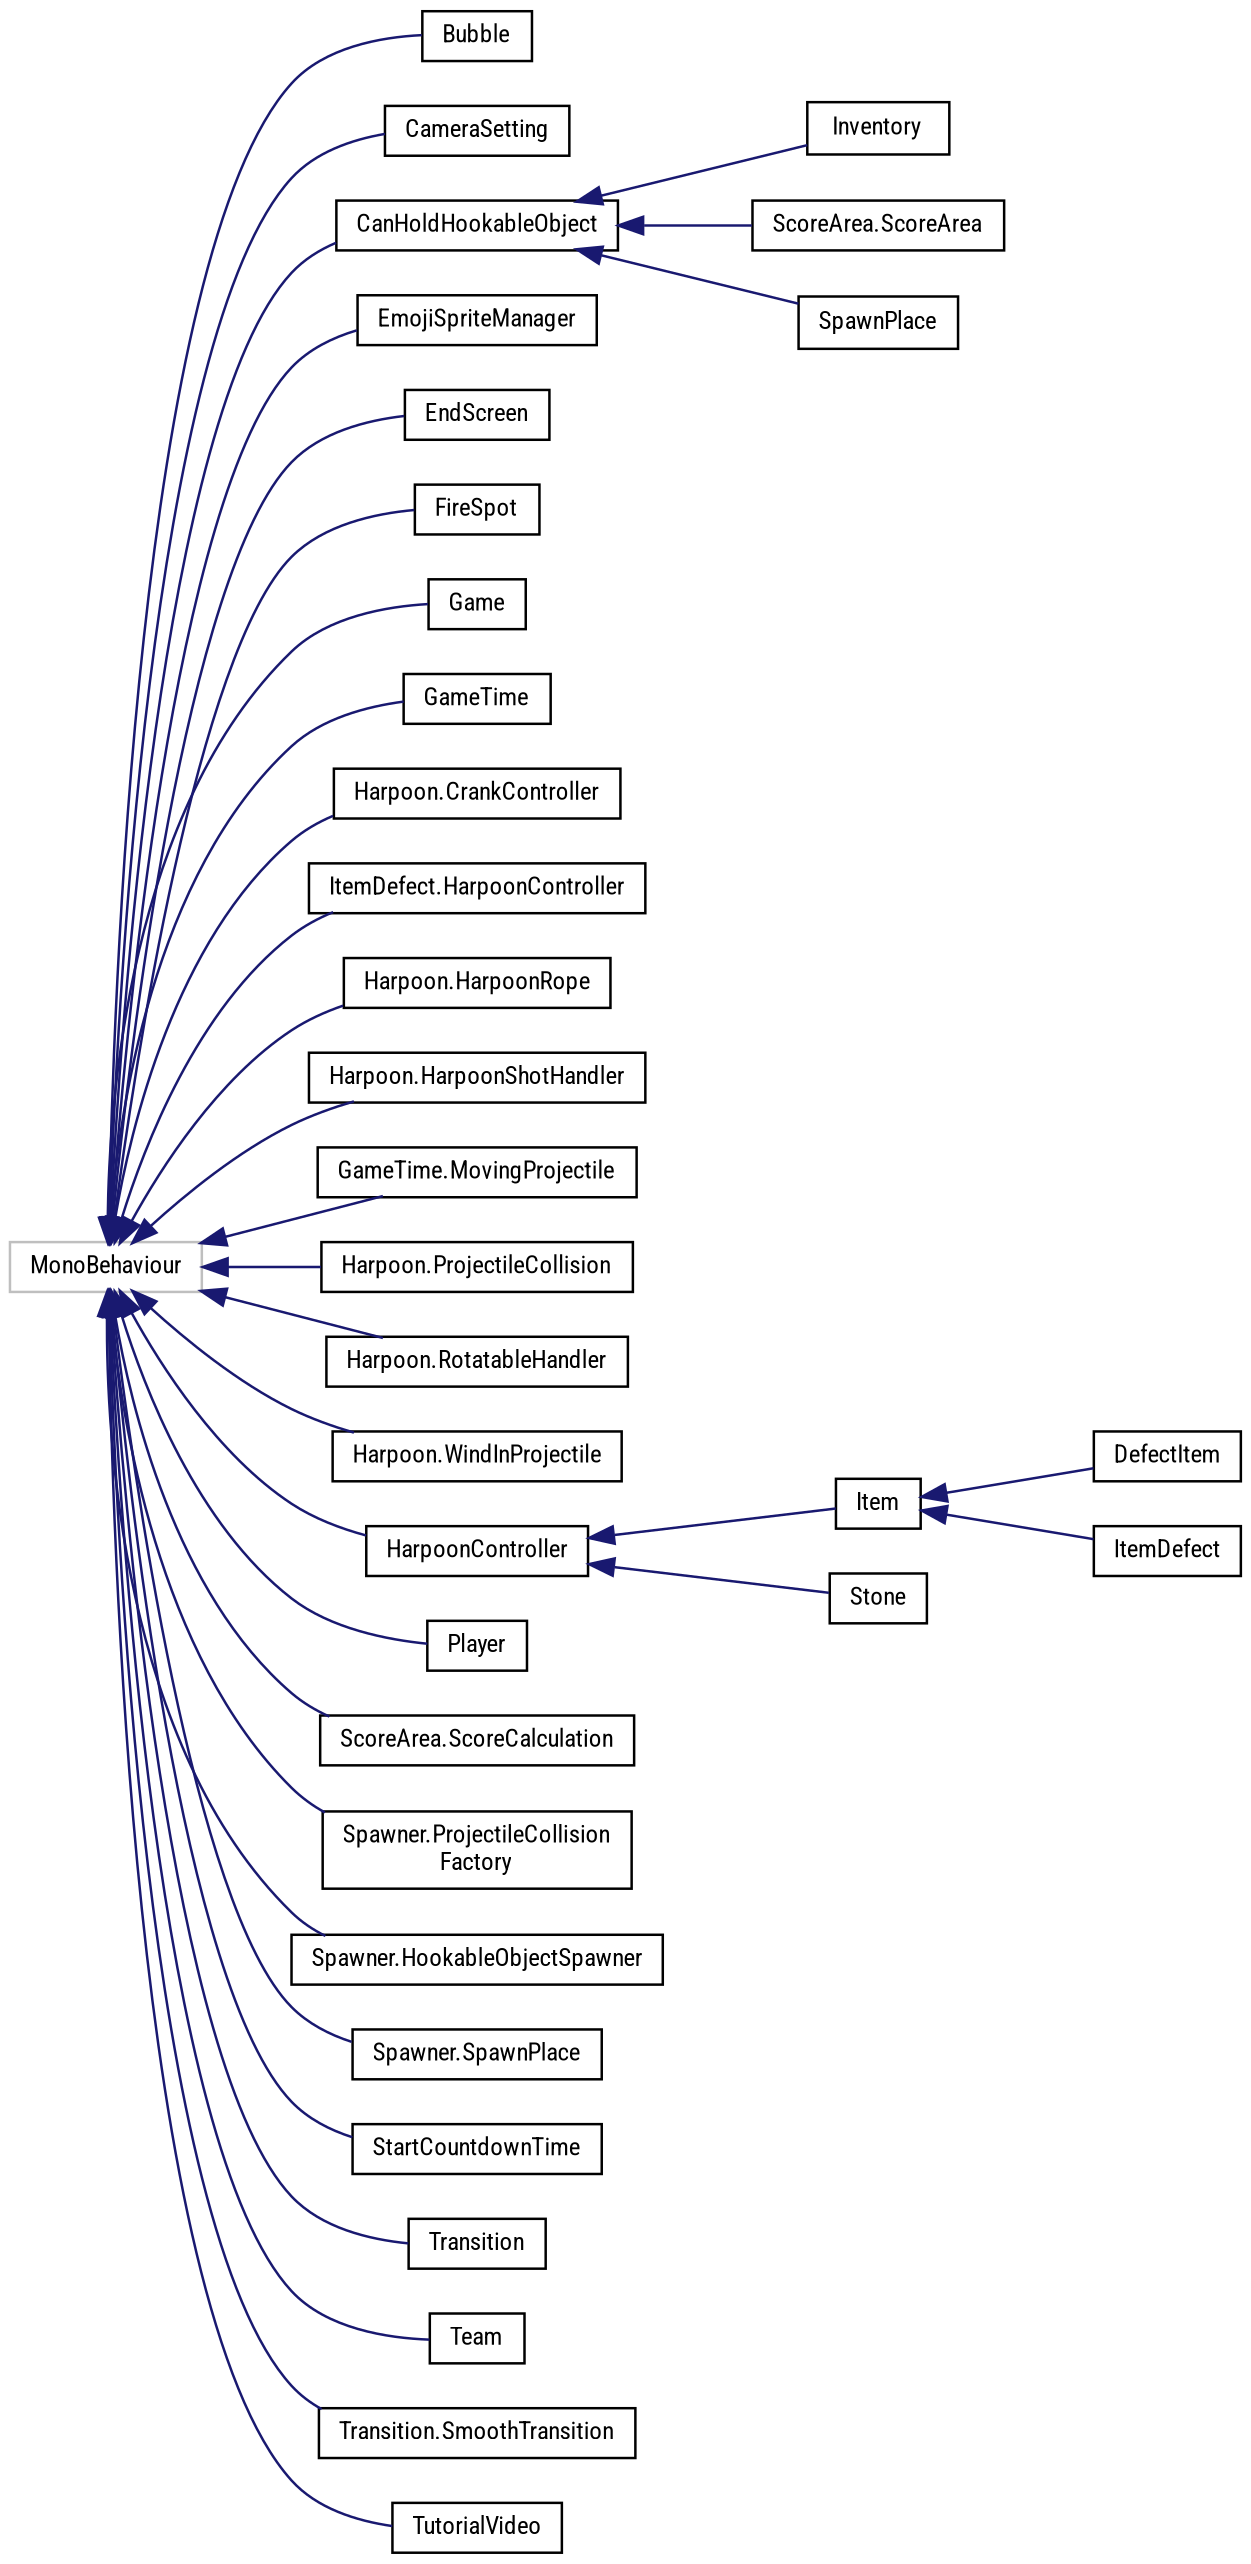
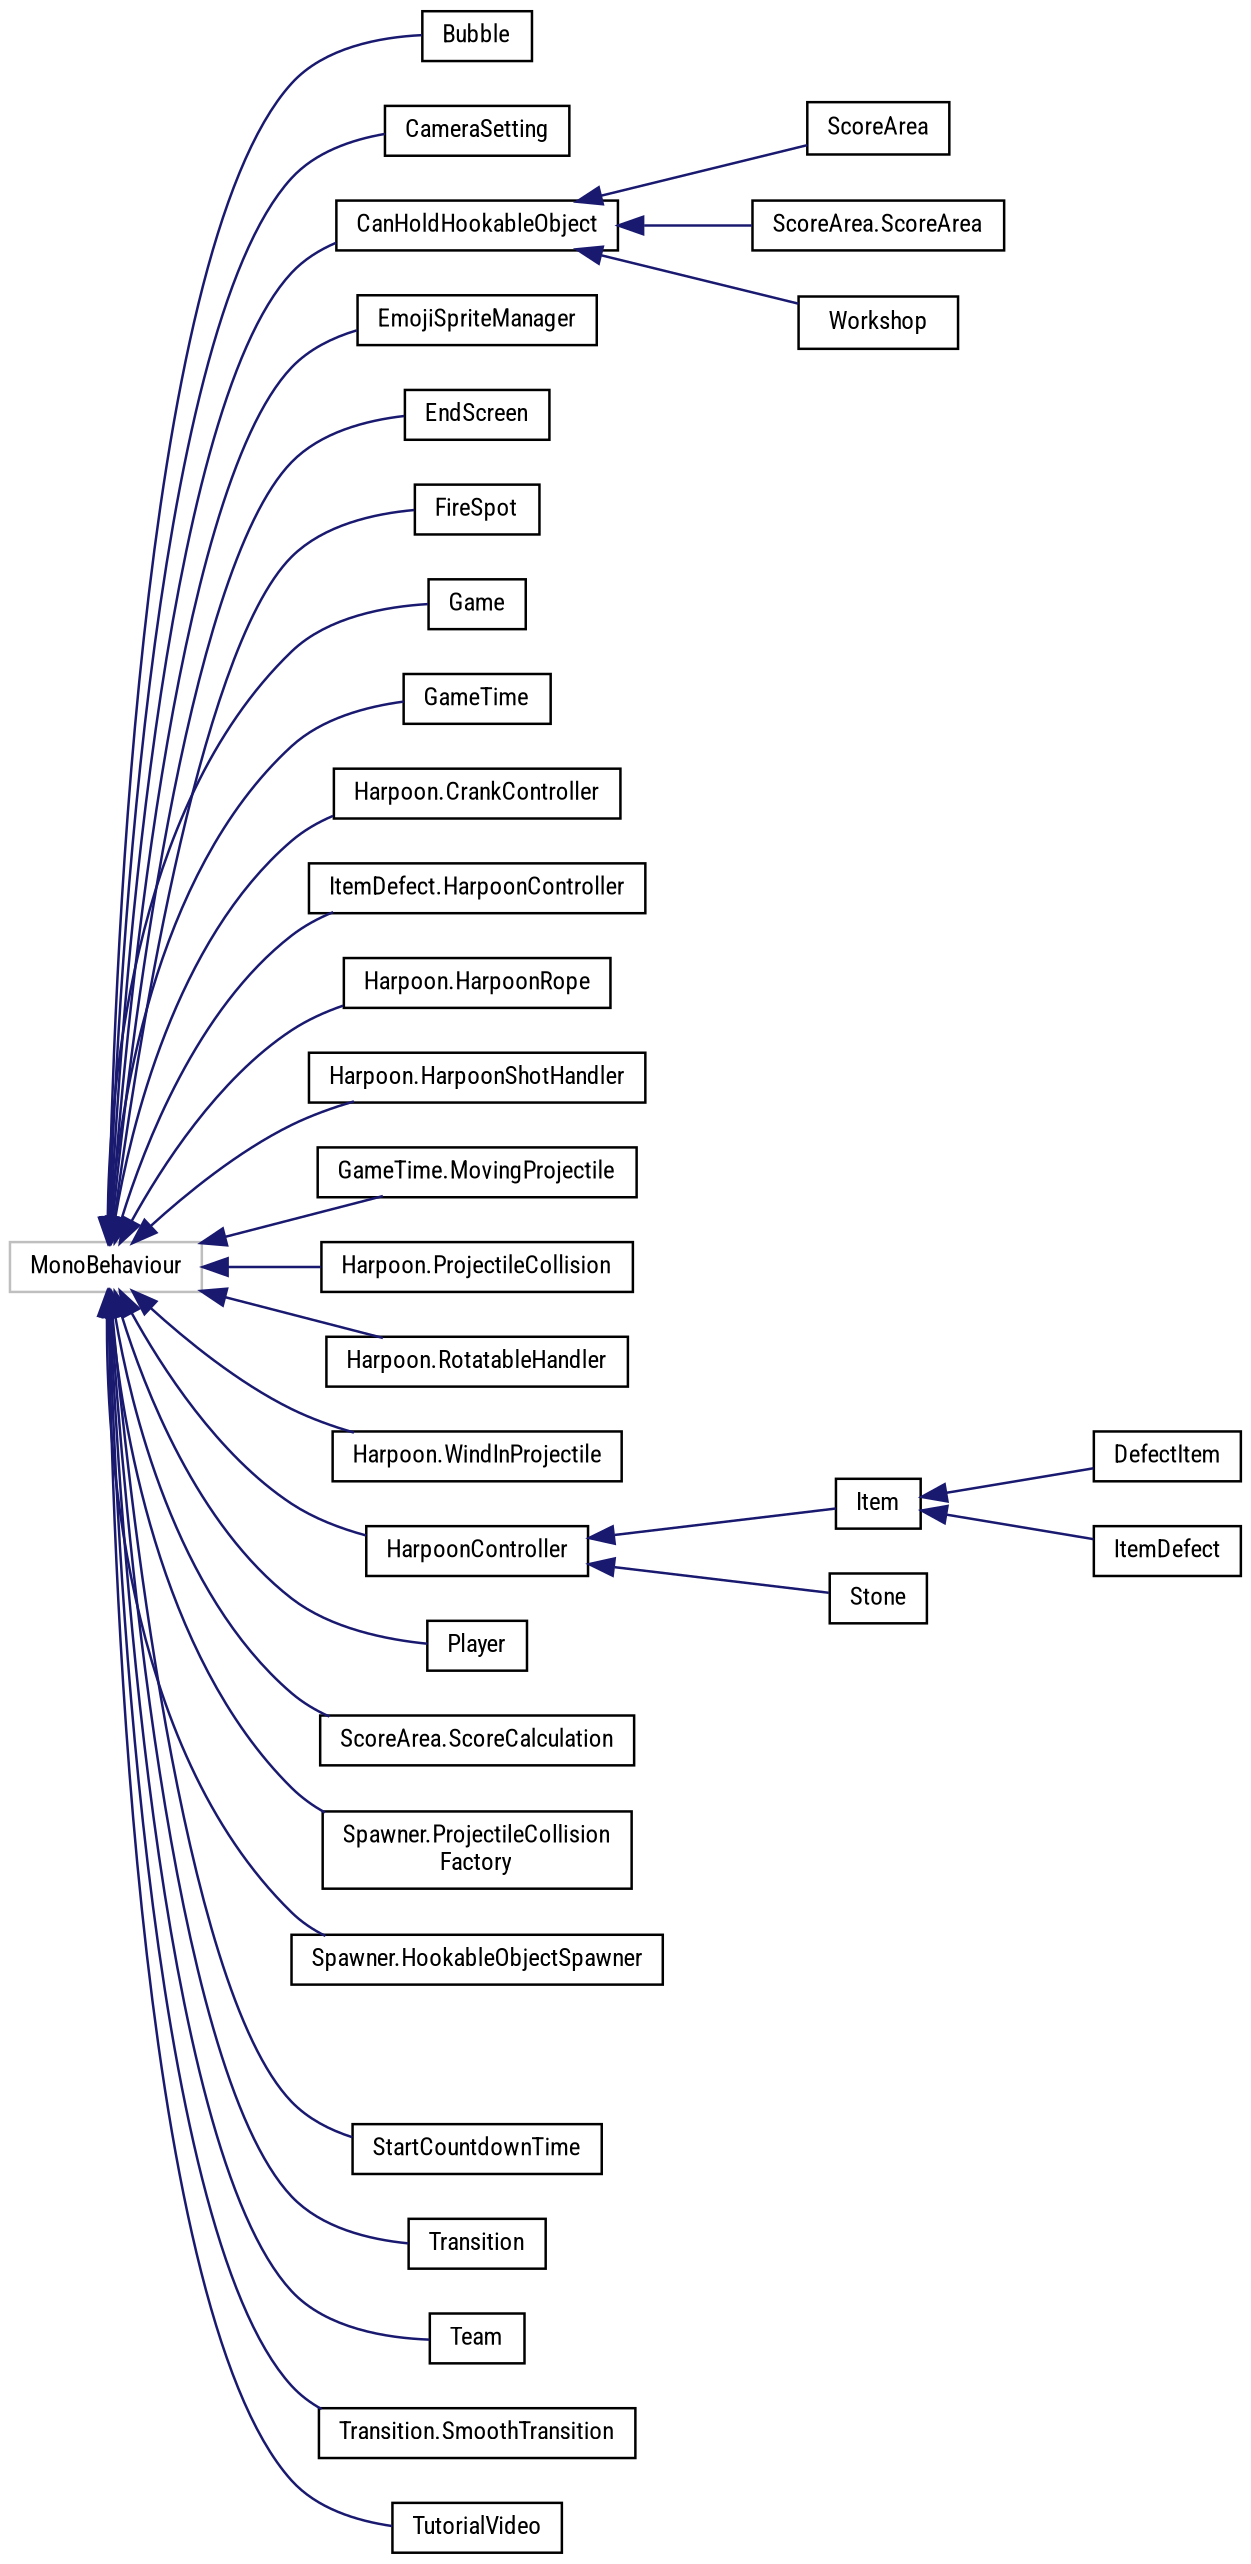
node "Inventory": label "Inventory" -> "ScoreArea"
node "SpawnPlace": label "SpawnPlace" -> "Workshop"
node "Spawner.SpawnPlace": removed
